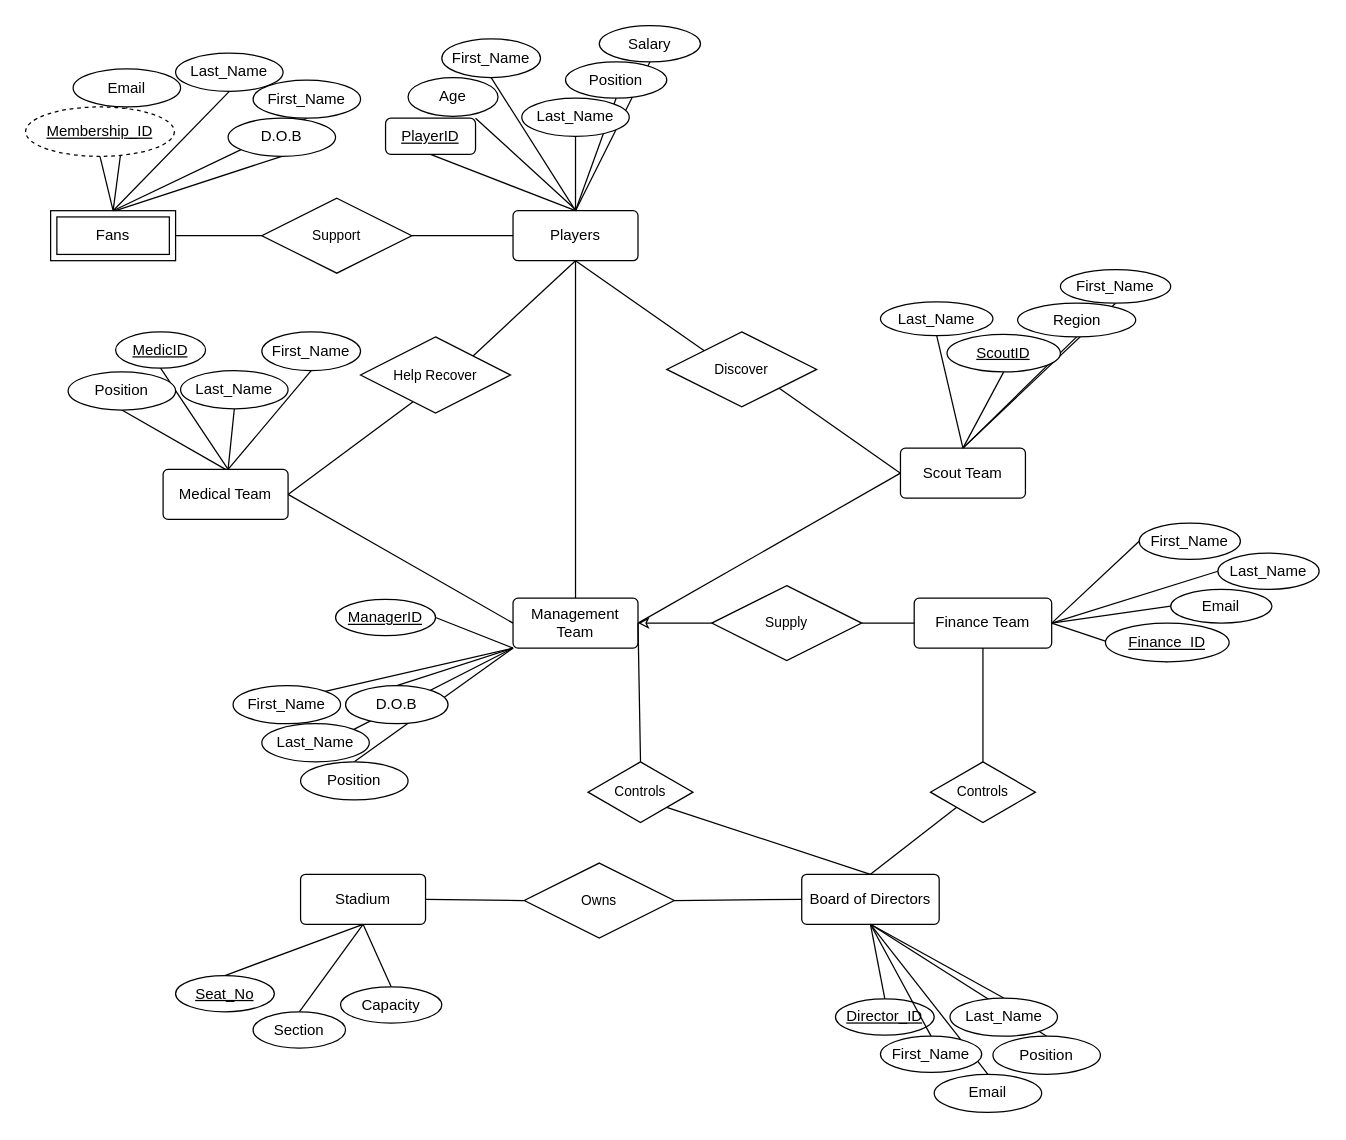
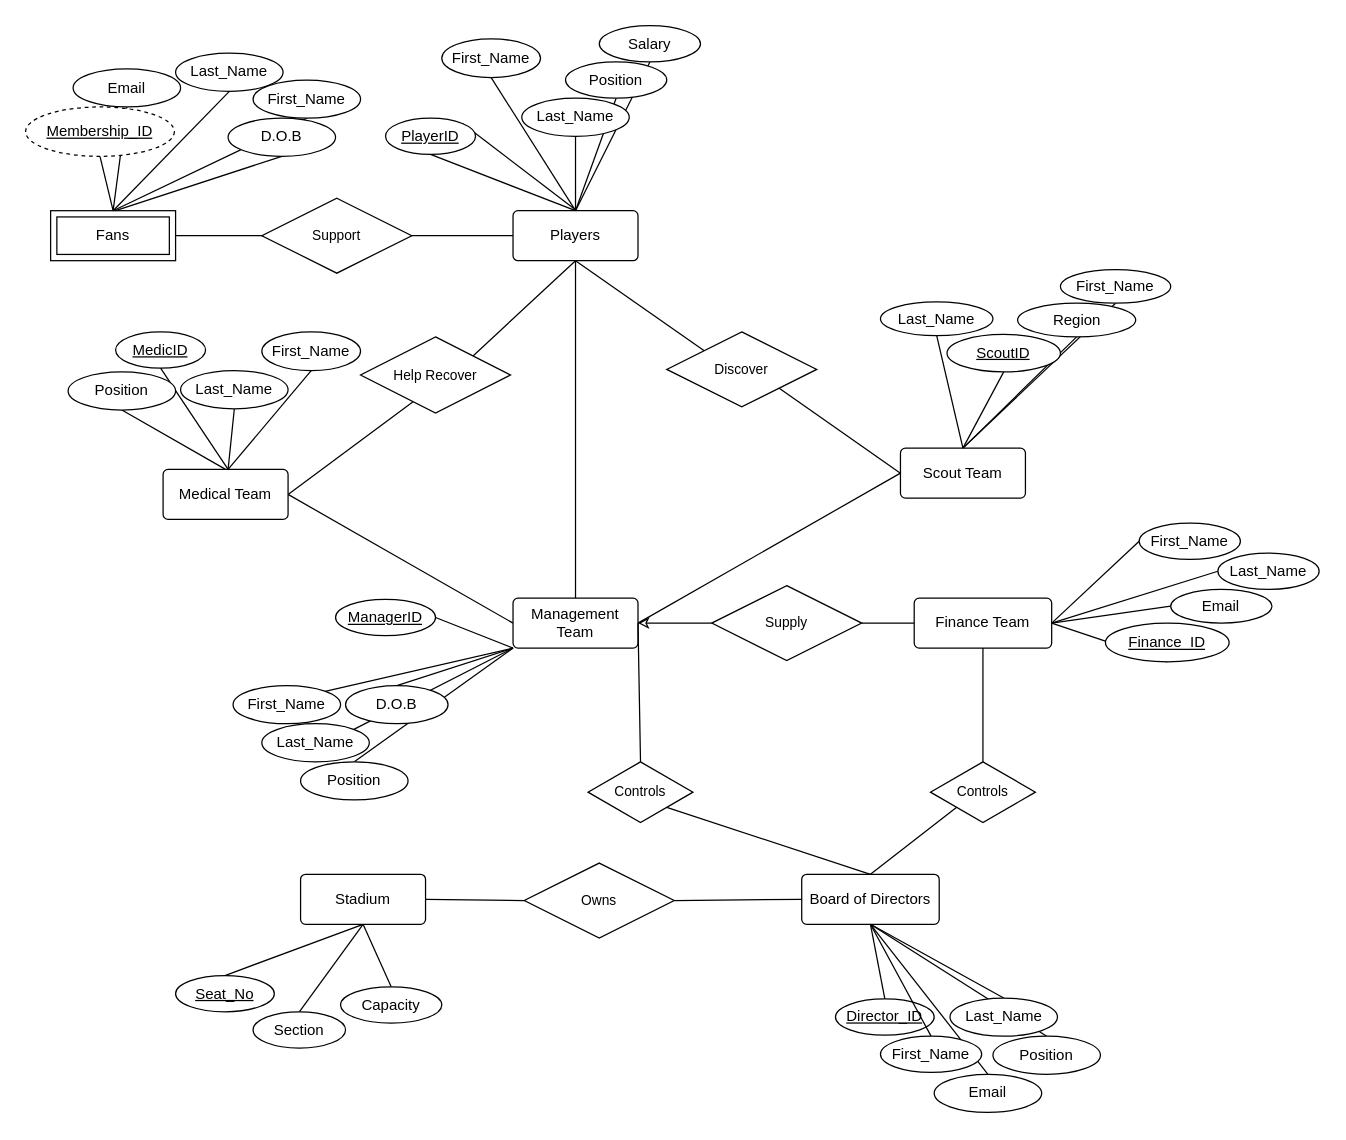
node "Age": removed
node "PlayerID": shape rounded rectangle -> ellipse
